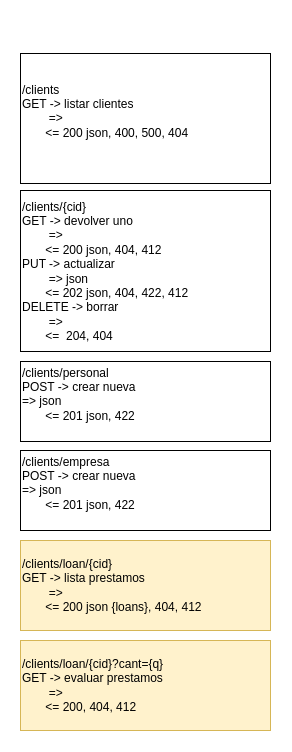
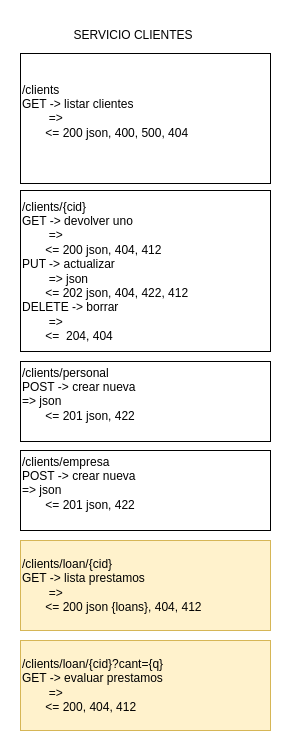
node "SERVICIO CLIENTES": added
